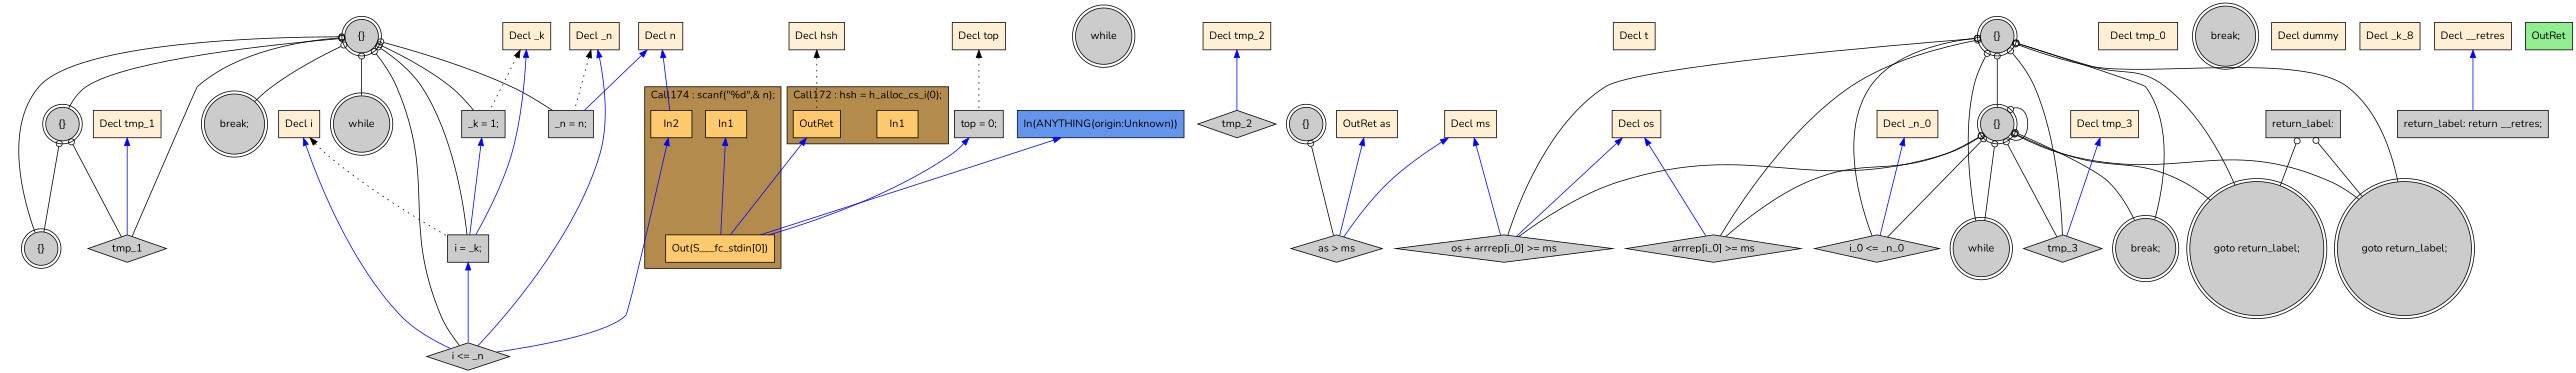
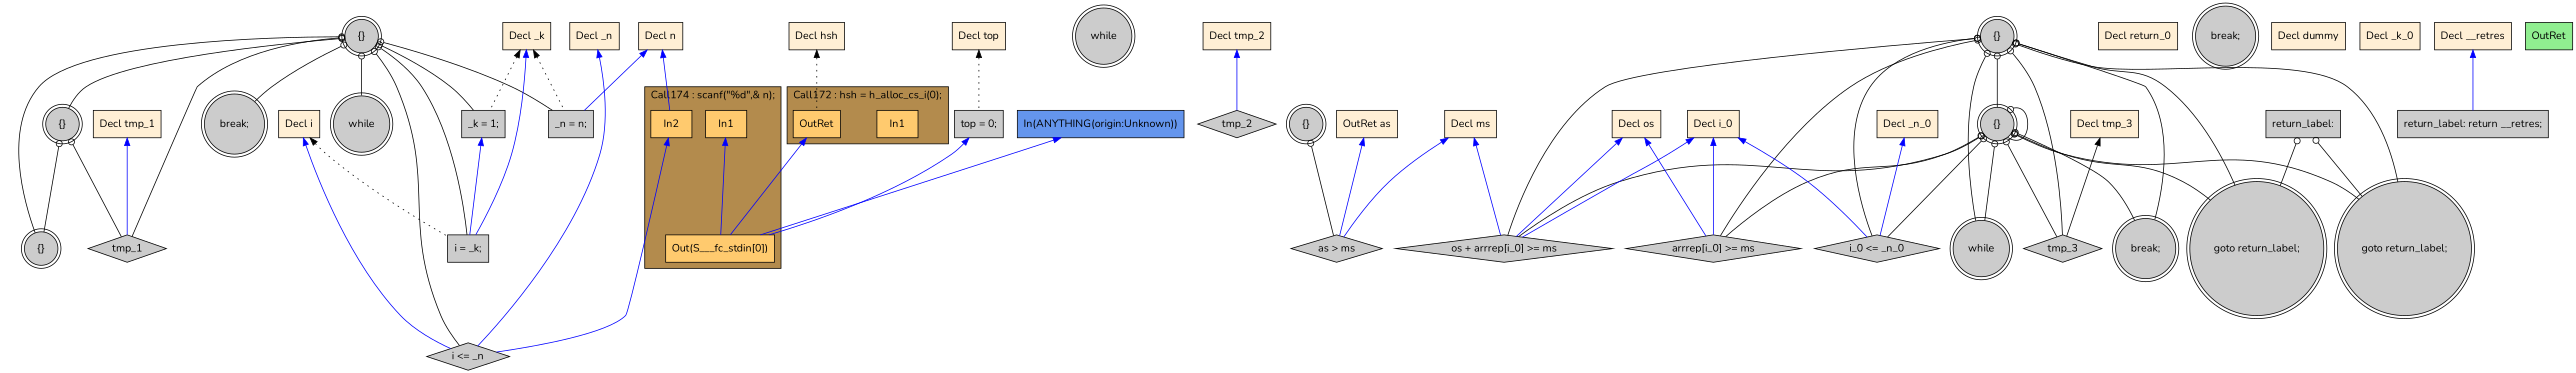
node "Decl t": removed
node "Decl tmp_0": label "Decl tmp_0" -> "Decl return_0"
node "Decl _k_8": label "Decl _k_8" -> "Decl _k_0"
edge "_n = n;" -> "Decl _n": now "_n = n;" -> "Decl _k"
node "Decl i_0": added
edge "tmp_3" -> "Decl tmp_3": color #0000ff -> #000000
edge "i <= _n" -> "i = _k;": removed
